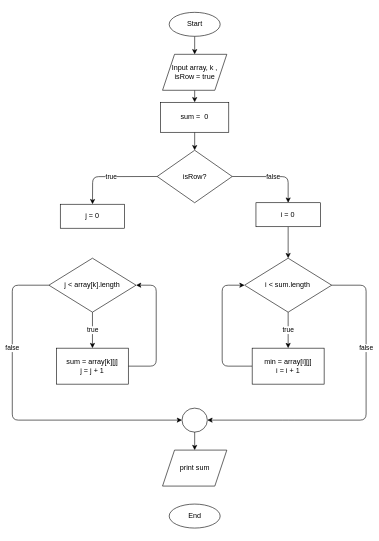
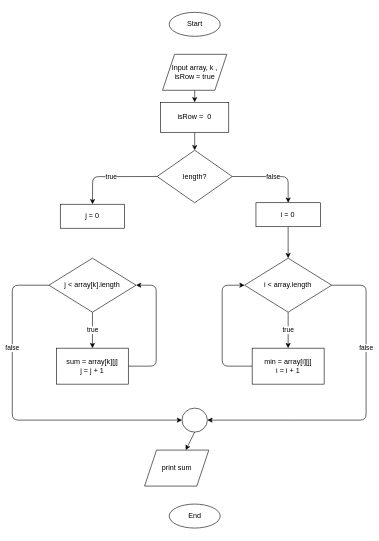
edge "Start" -> "Input array, k , isRow = true": removed
node "sum = 0": label "sum = 0" -> "isRow = 0"
node "isRow?": label "isRow?" -> "length?"
node "i < sum.length": label "i < sum.length" -> "i < array.length"
node "print sum": moved (195, 468) -> (177, 468)
